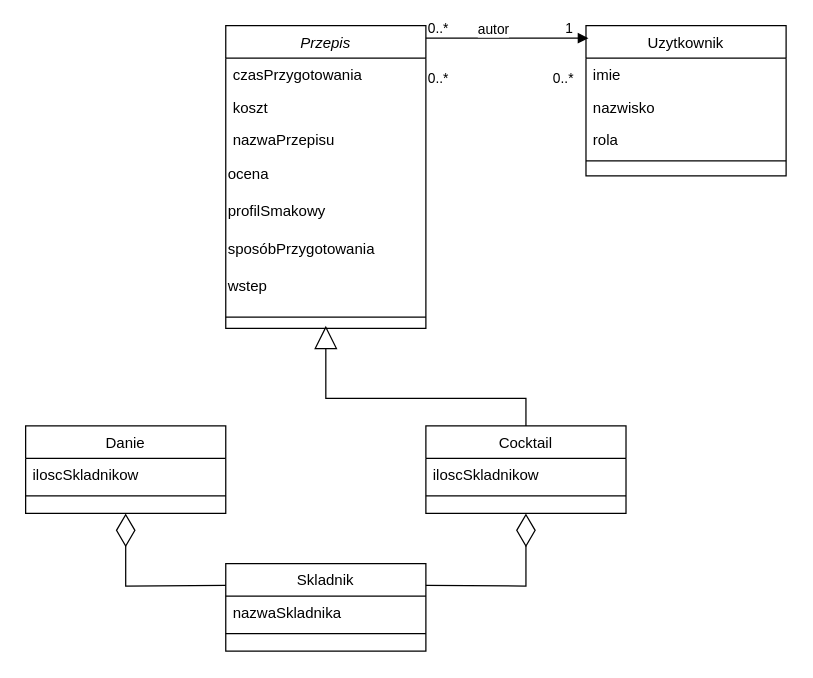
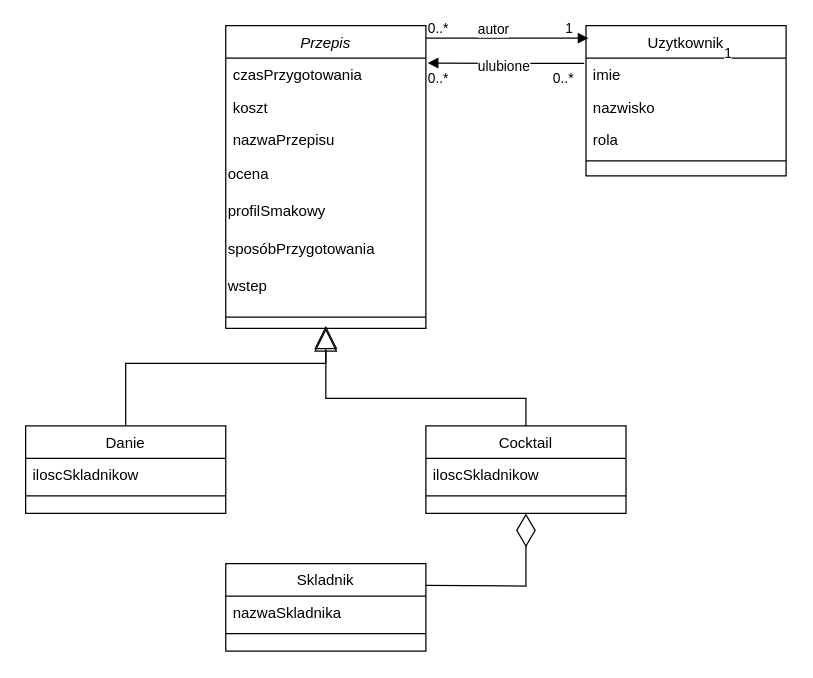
edge "imie" -> "czasPrzygotowania": added, labels "1", "ulubione"
edge "Danie" -> "Przepis": added
edge "Skladnik" -> "Danie": removed
